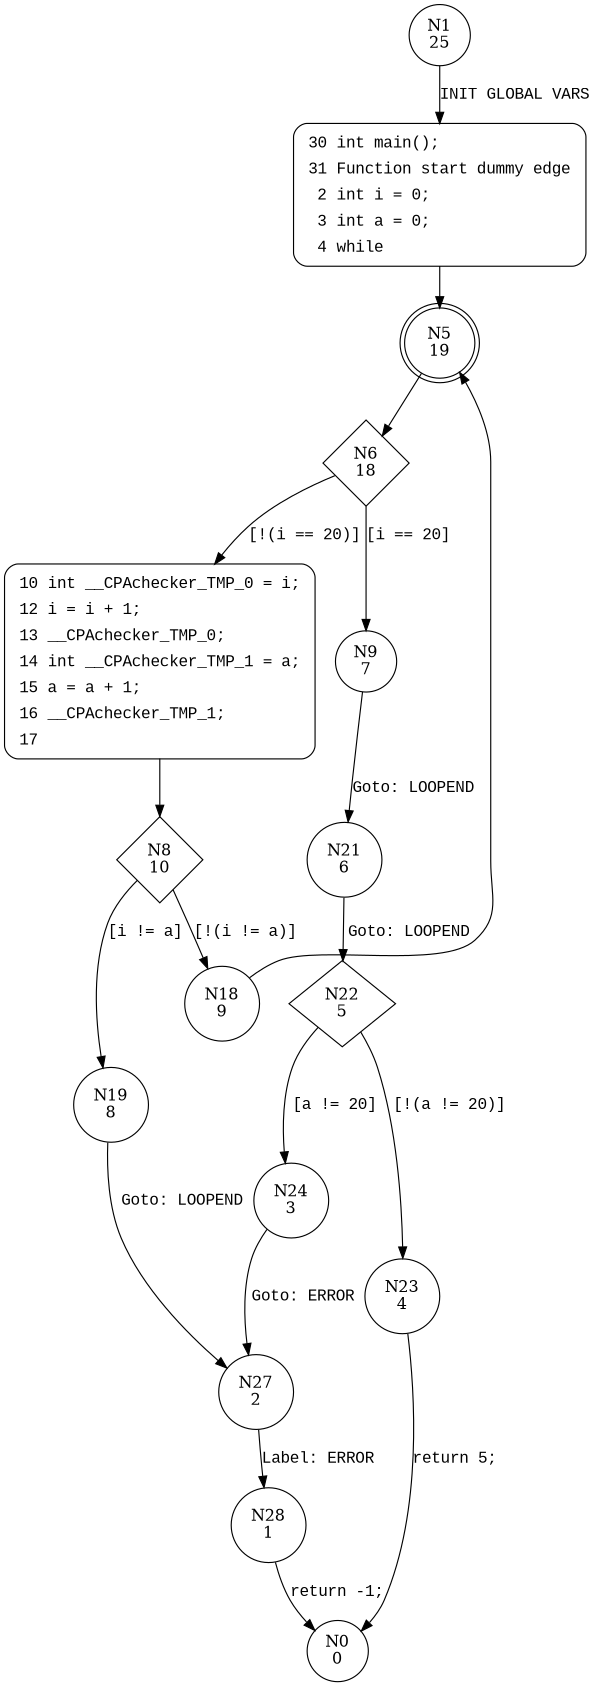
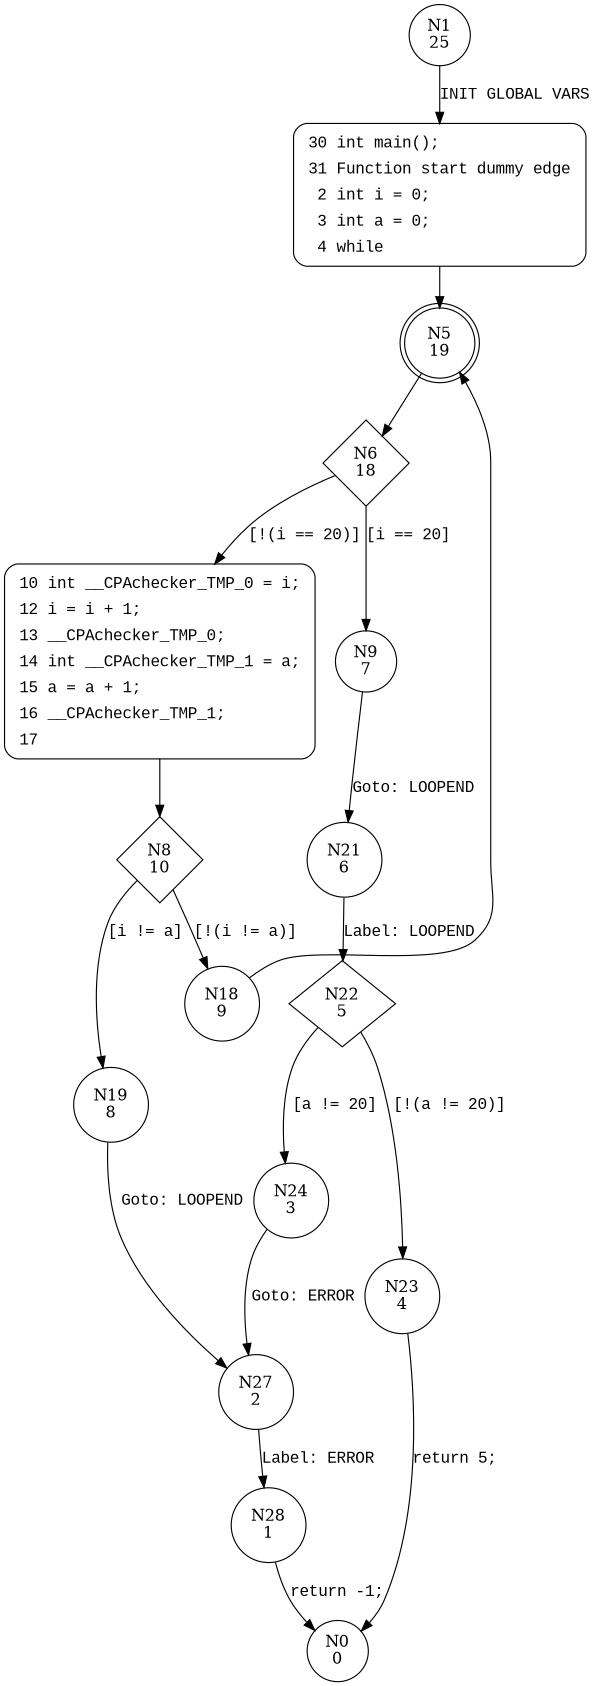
edge "N21 6" -> "N22 5": label "Goto: LOOPEND" -> "Label: LOOPEND"
